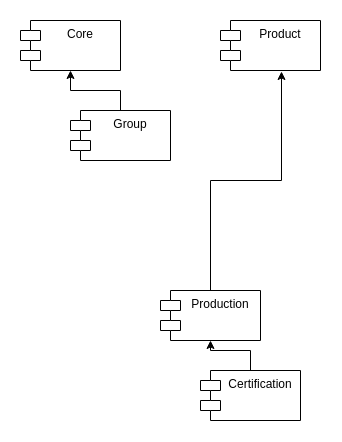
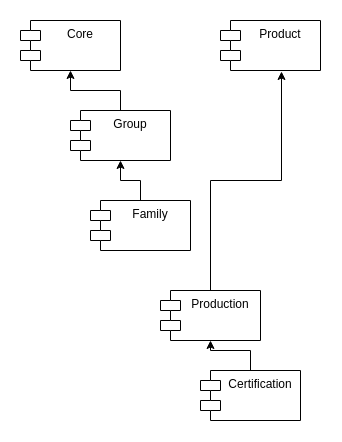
edge "Family" -> "Group": added
node "Family": added
